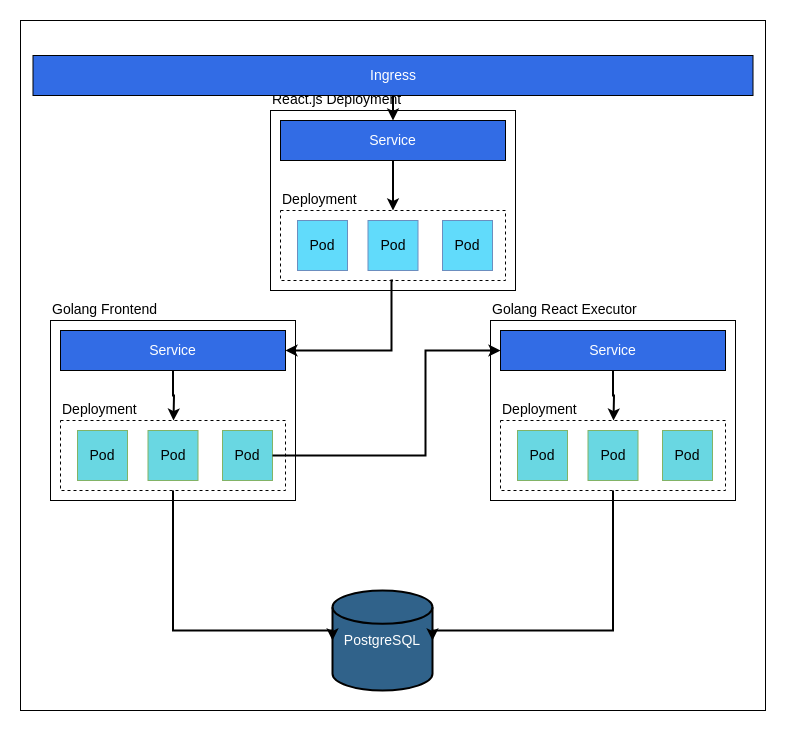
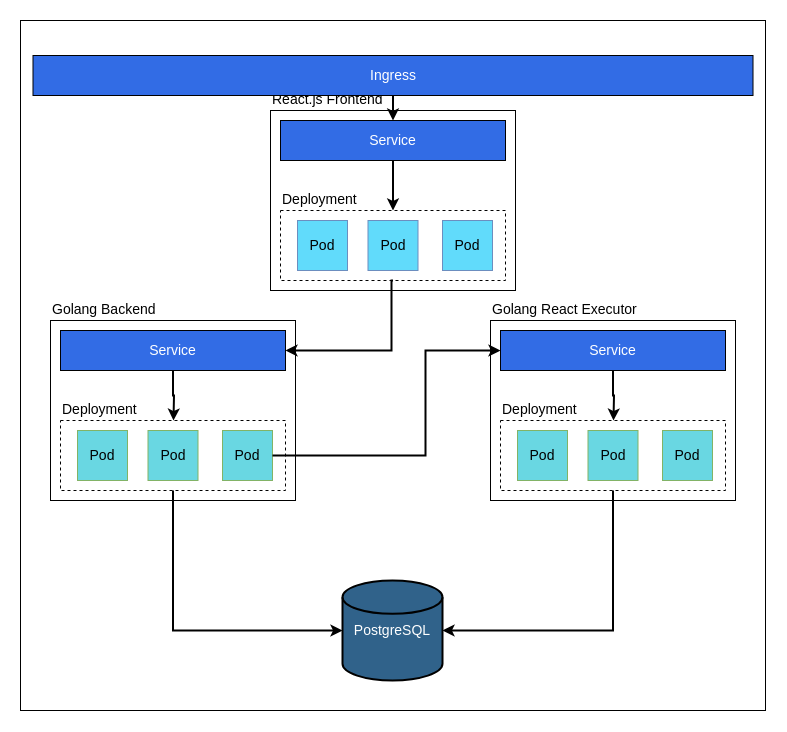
node "React.js Deployment": label "React.js Deployment" -> "React.js Frontend"
node "Golang Frontend": label "Golang Frontend" -> "Golang Backend"
node "PostgreSQL": moved (383, 641) -> (393, 631)
